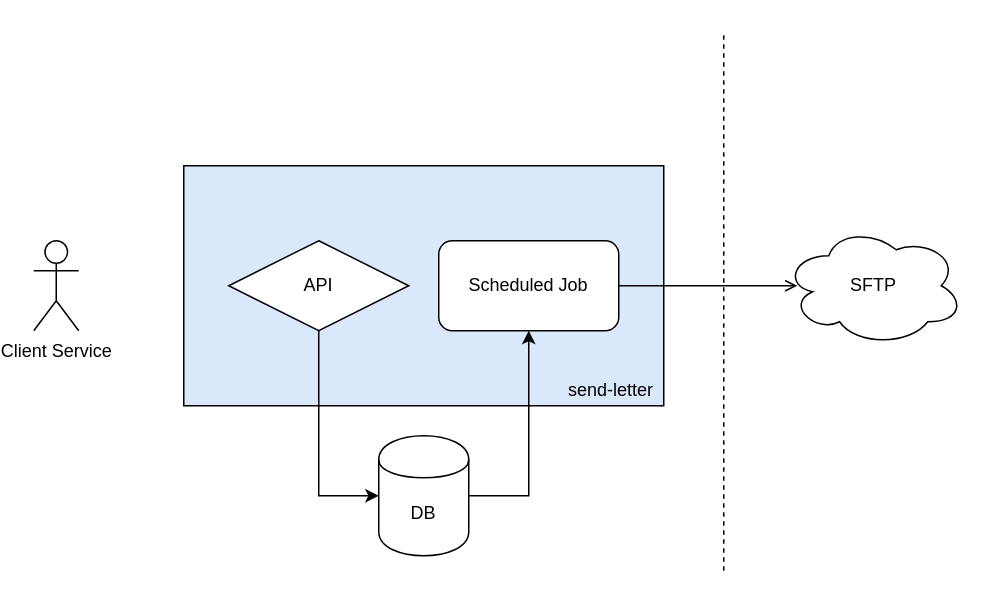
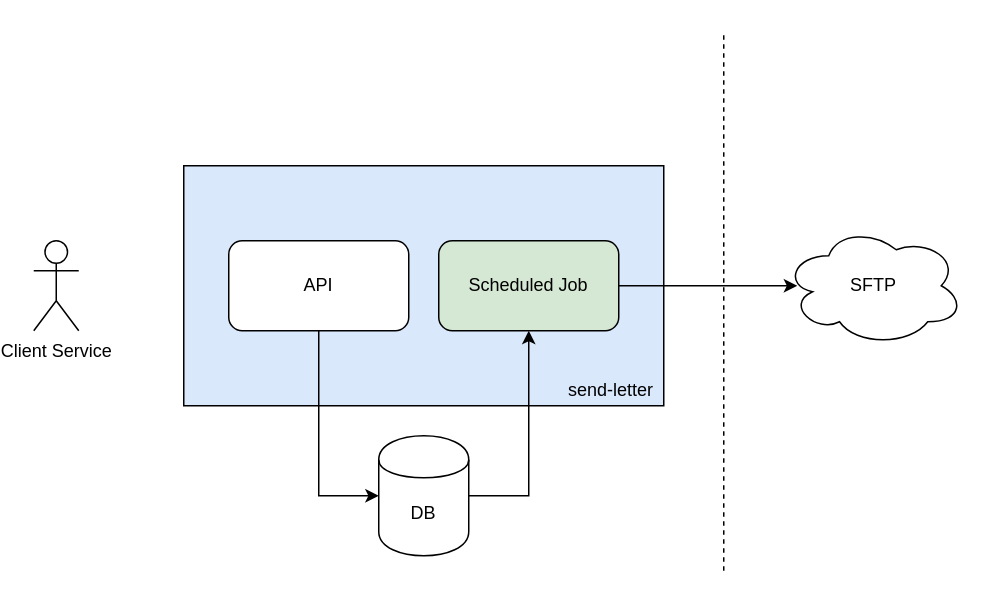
node "API": shape diamond -> rounded rectangle
node "Scheduled Job": fillcolor #ffffff -> #d5e8d4
edge "Scheduled Job" -> "SFTP": arrowhead open -> classic
